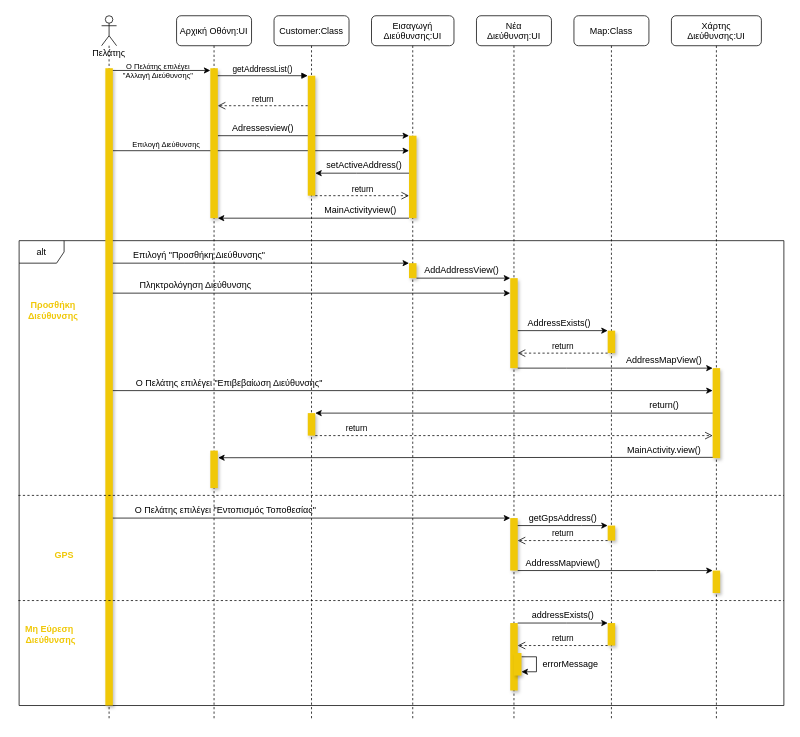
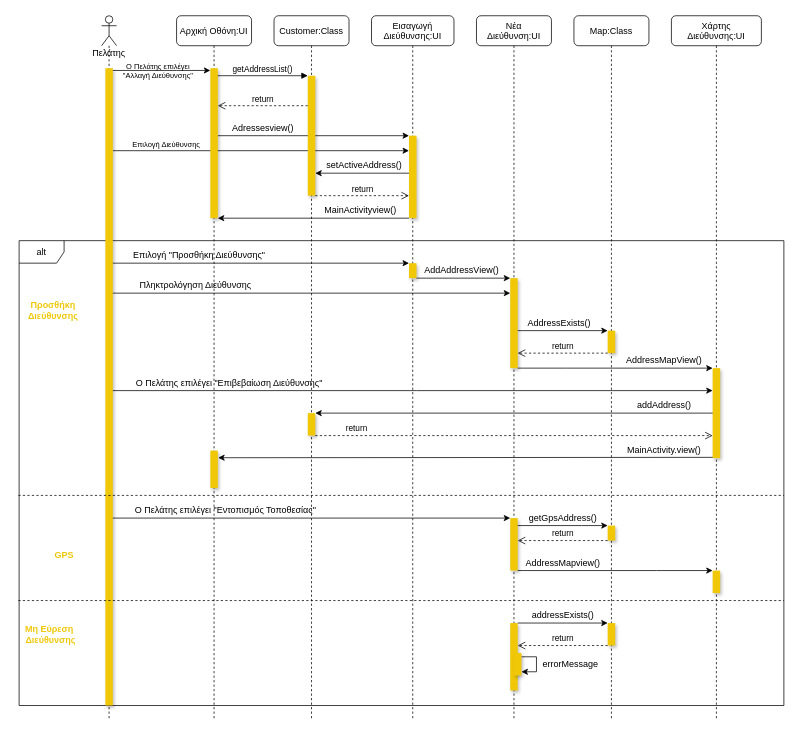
node "return()": label "return()" -> "addAddress()"
